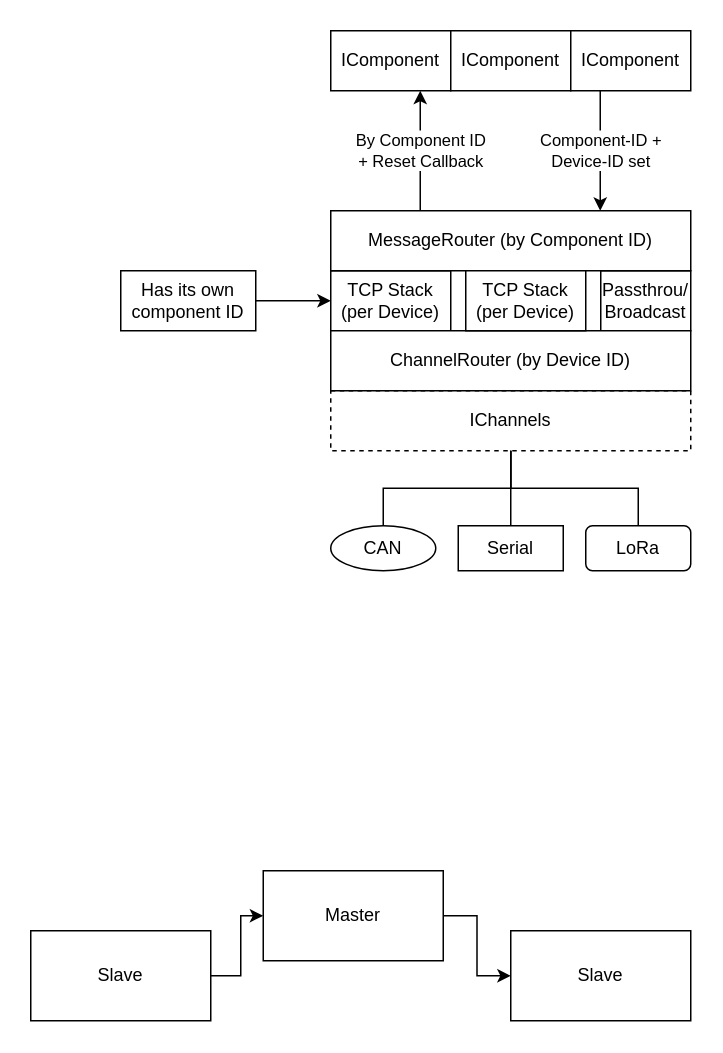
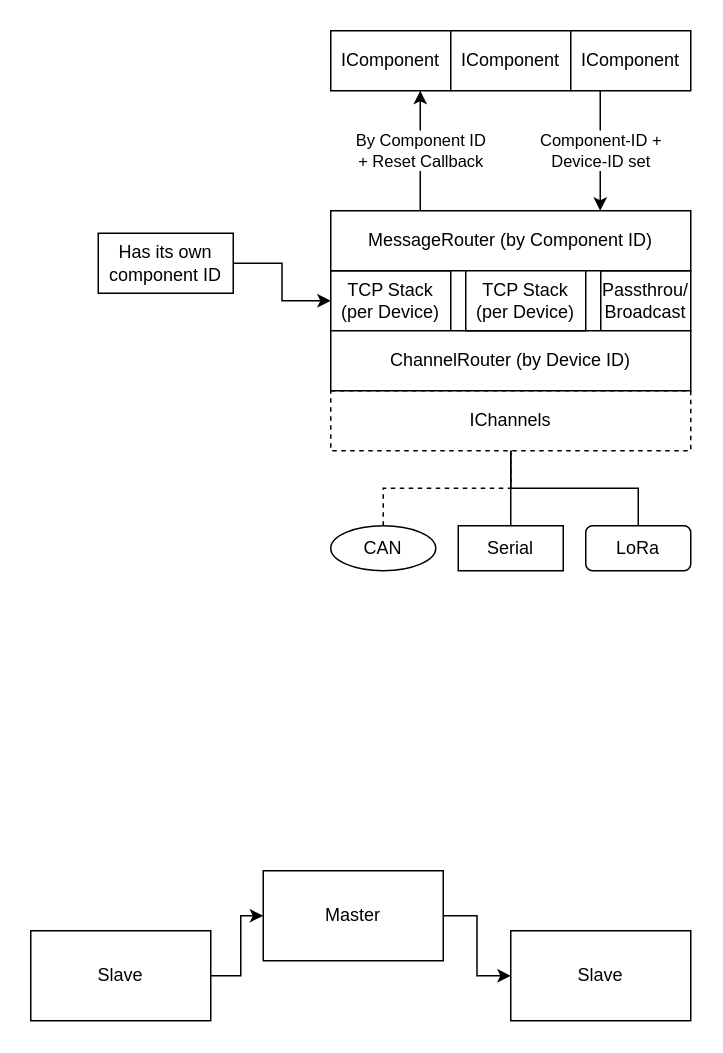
node "Has its own component ID": moved (188, 301) -> (166, 263)
edge "IChannels" -- "CAN": style solid -> dashed
